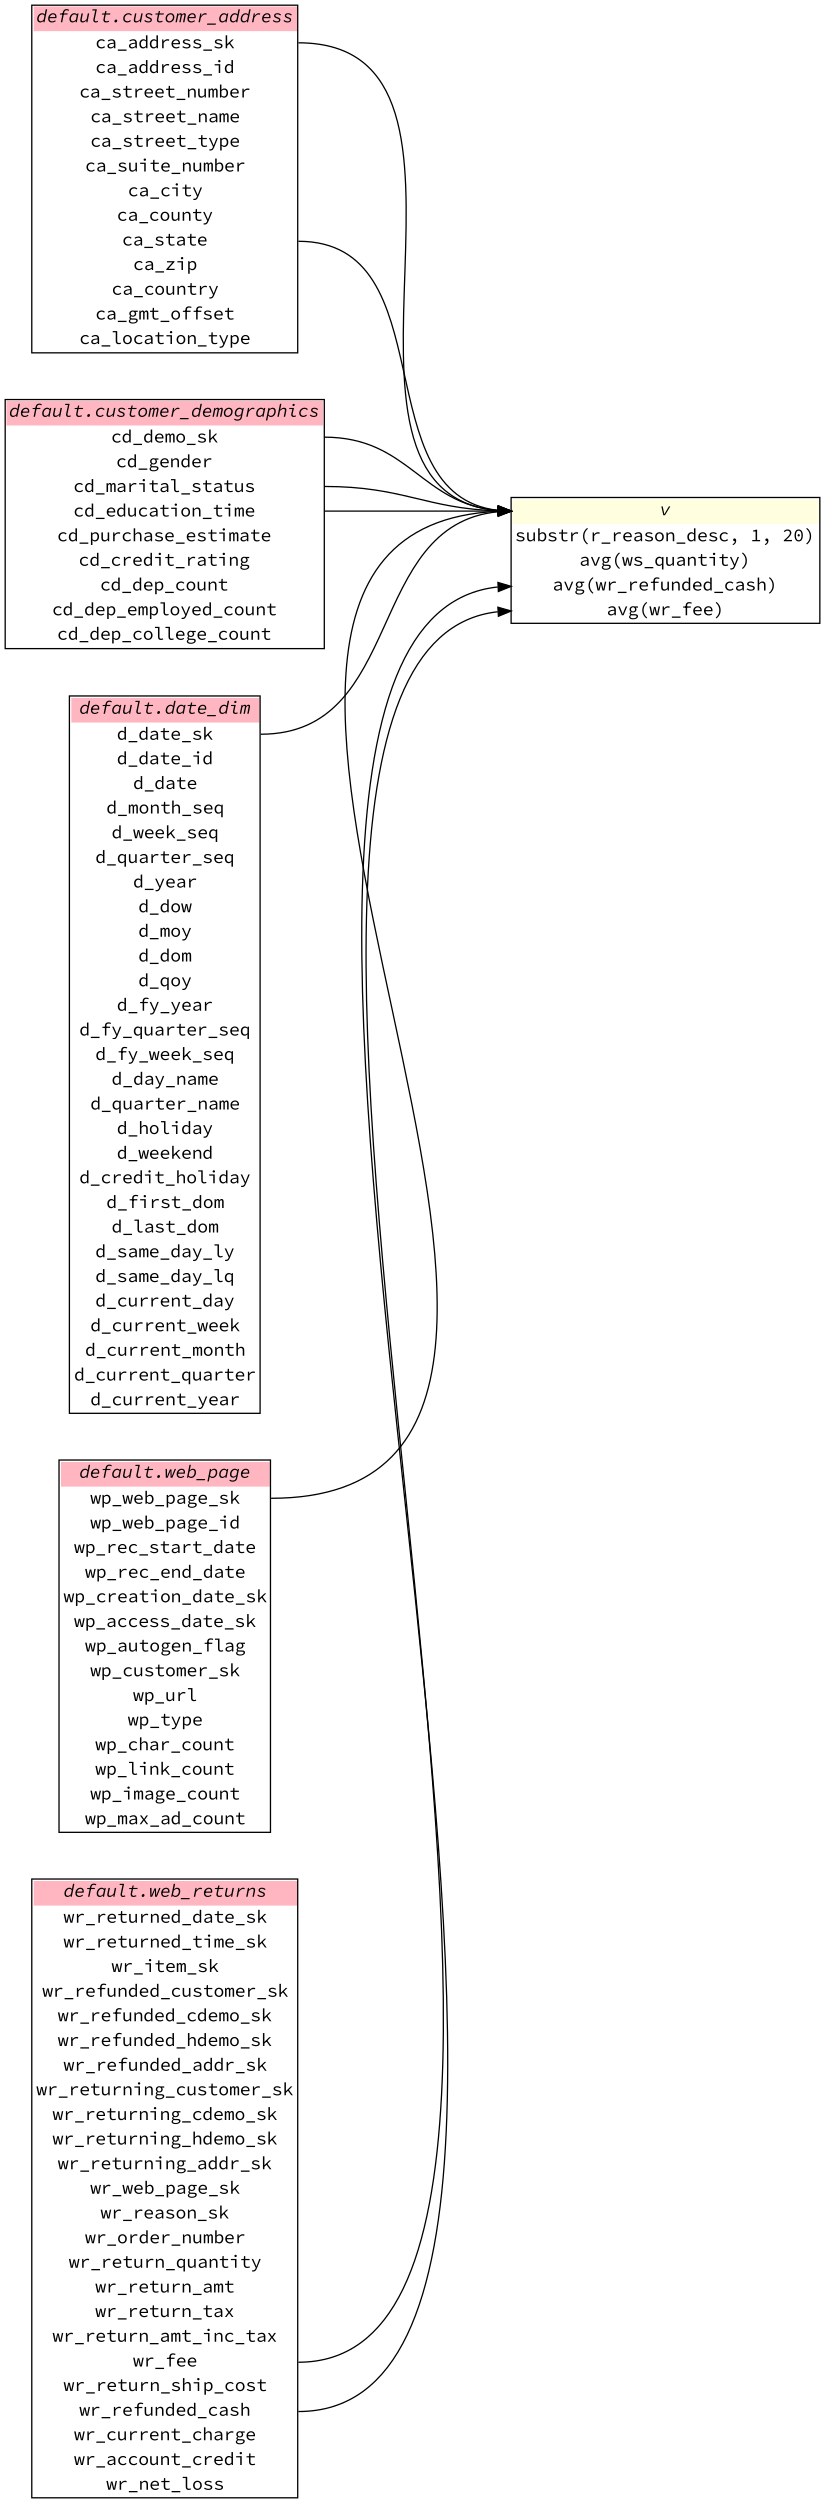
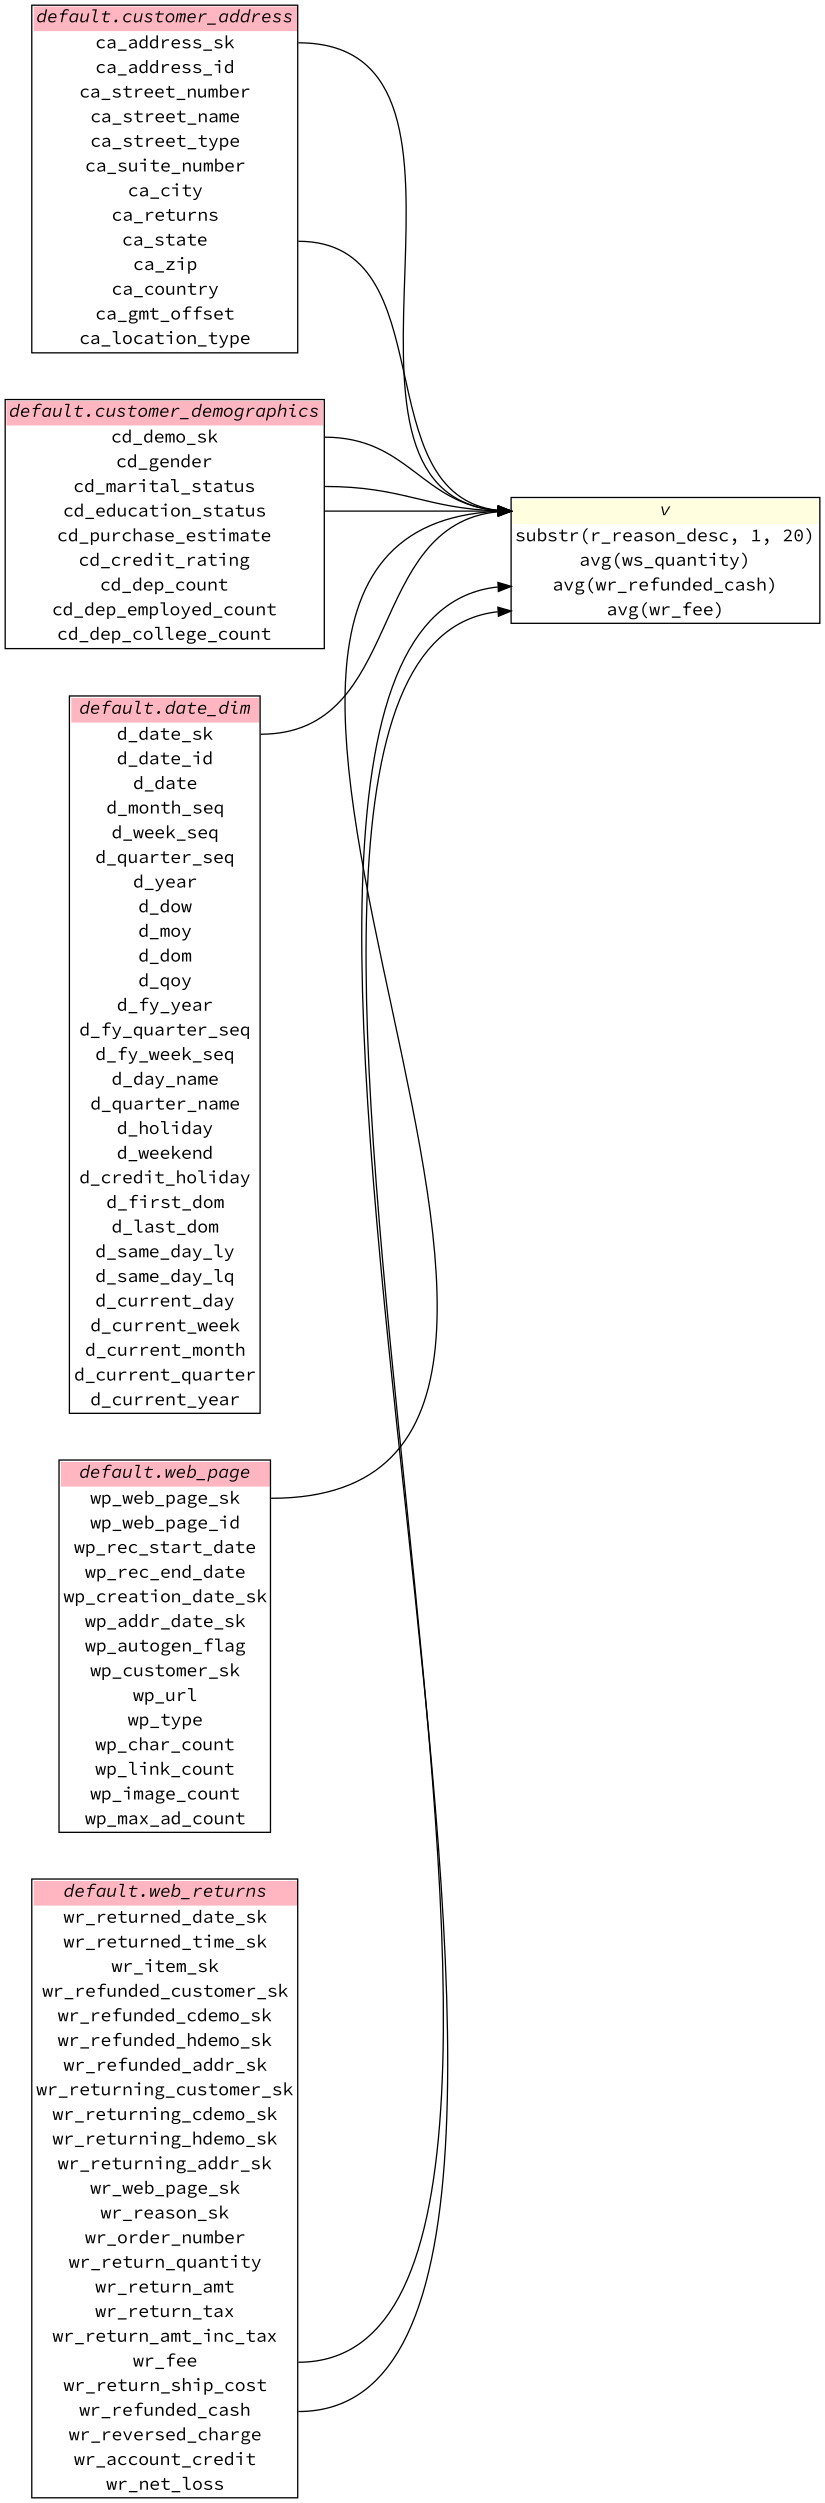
node "default.customer_address": text "ca_county" -> "ca_returns"
node "default.customer_demographics": text "cd_education_time" -> "cd_education_status"
node "default.web_page": text "wp_access_date_sk" -> "wp_addr_date_sk"
node "default.web_returns": text "wr_current_charge" -> "wr_reversed_charge"
